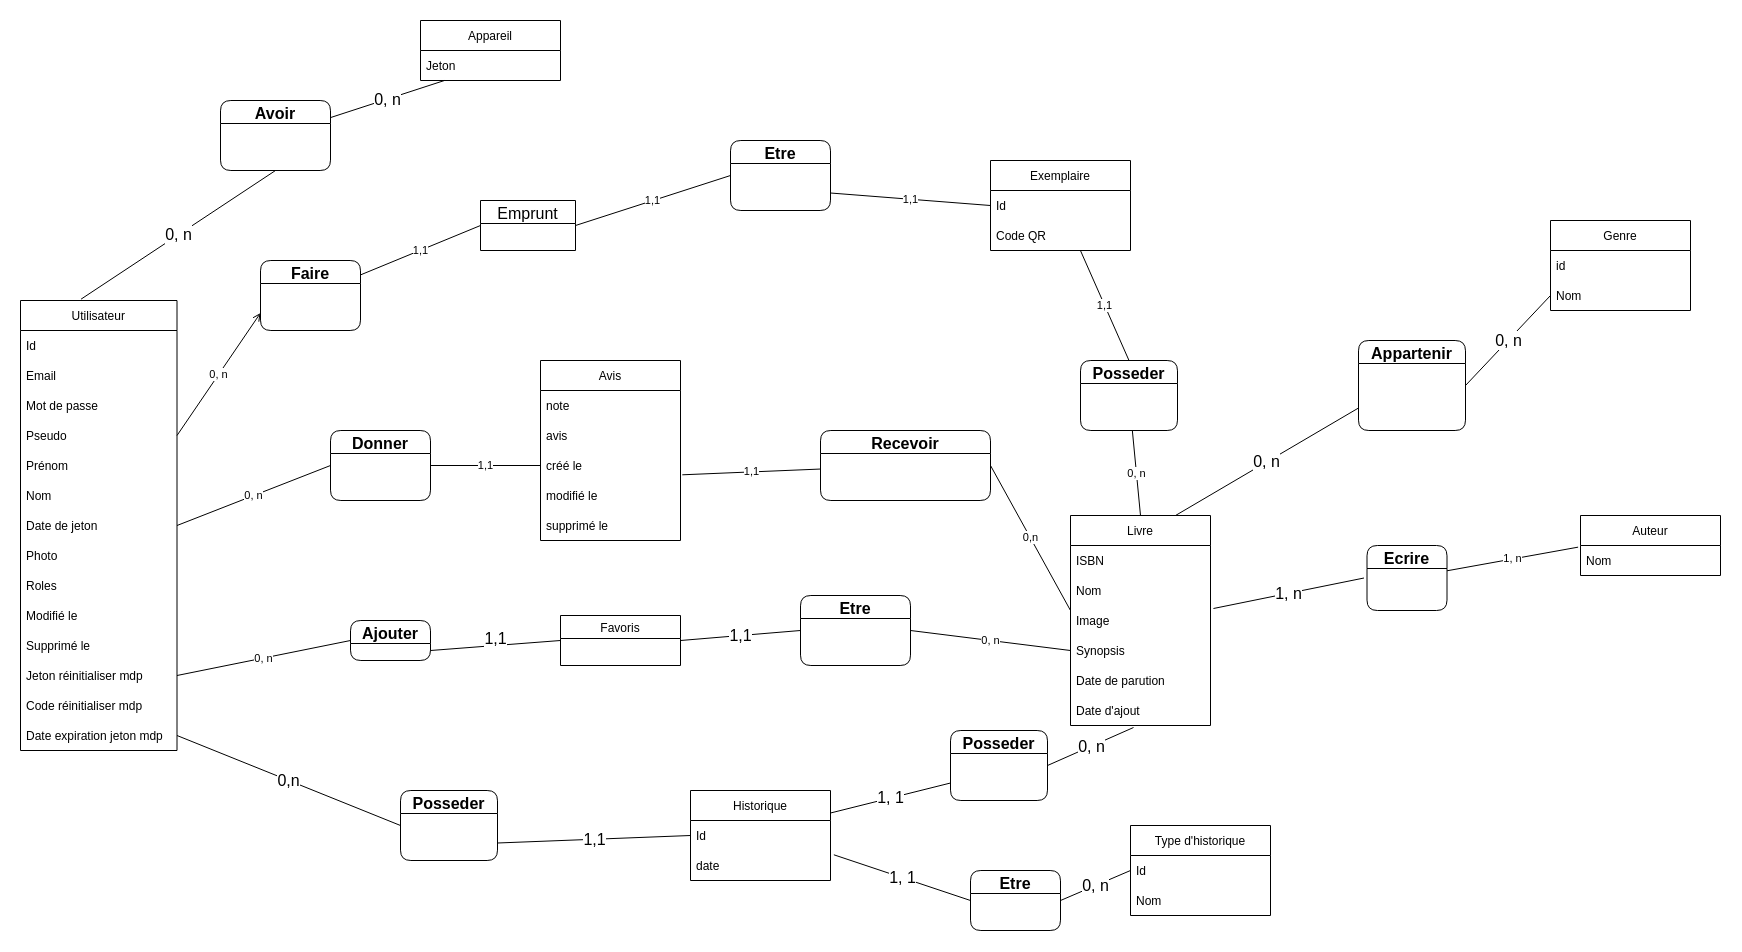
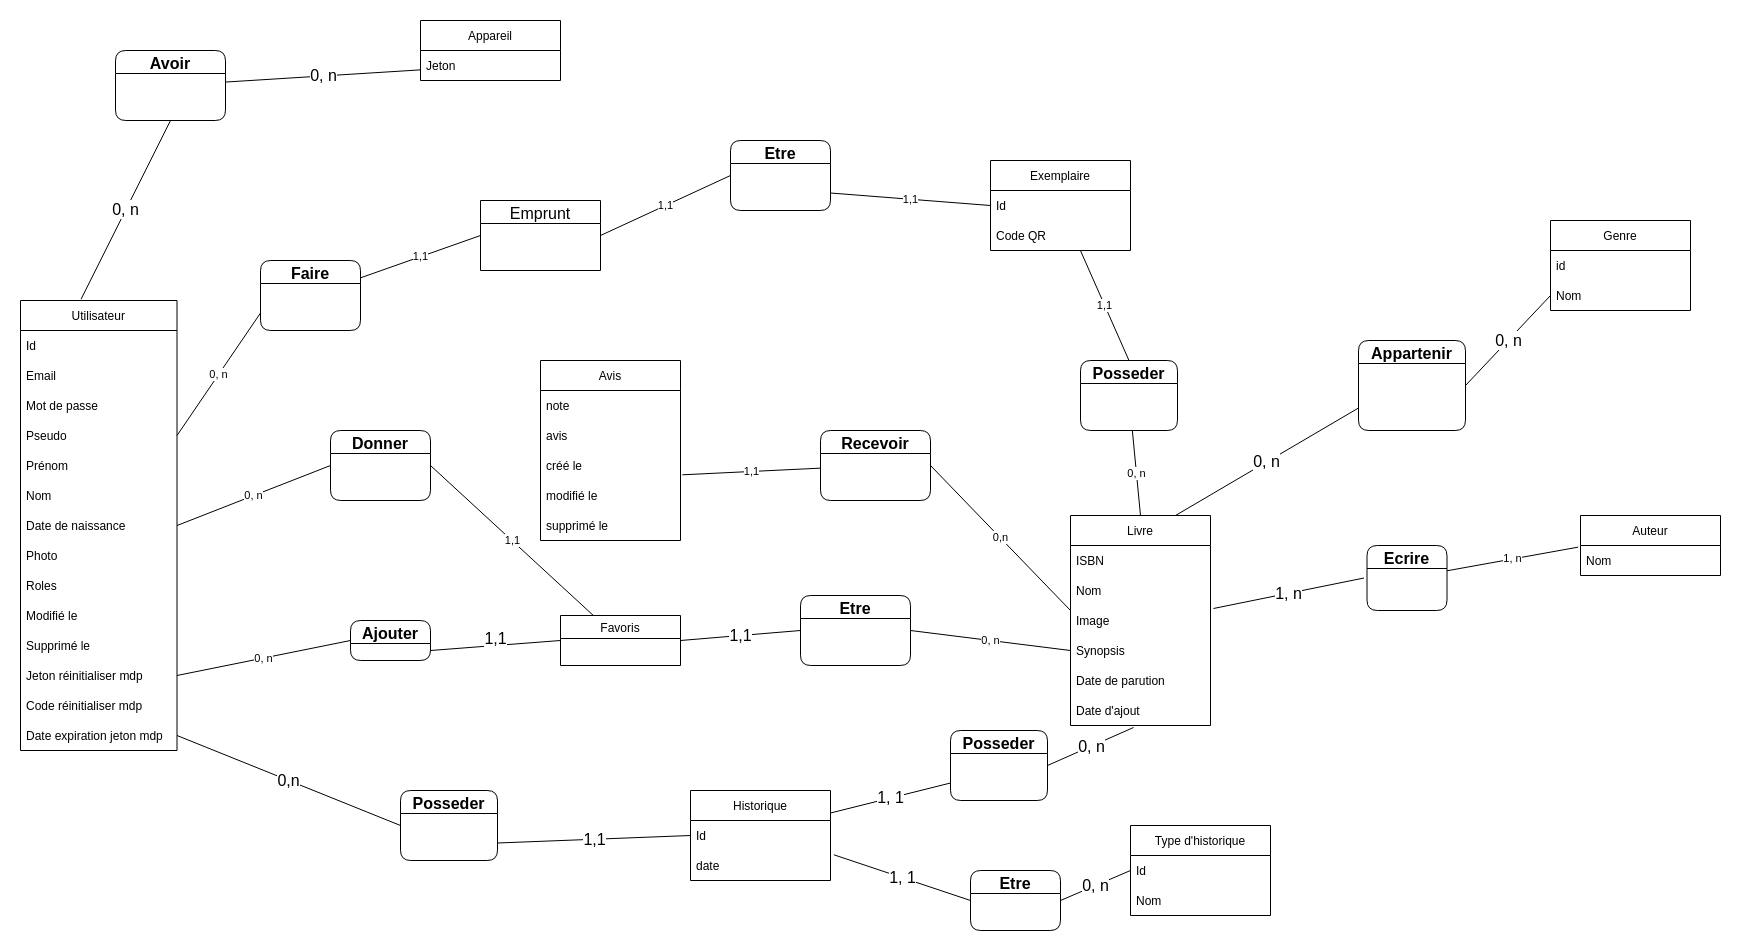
node "Avoir": moved (276, 136) -> (171, 86)
node "Emprunt": size 95x50 -> 120x70
edge "Pseudo" -> "Faire": arrowhead open -> none
edge "Donner" -- "créé le": now "Donner" -- "Favoris"
node "Recevoir": size 170x70 -> 110x70
node "Date de jeton": label "Date de jeton" -> "Date de naissance"
